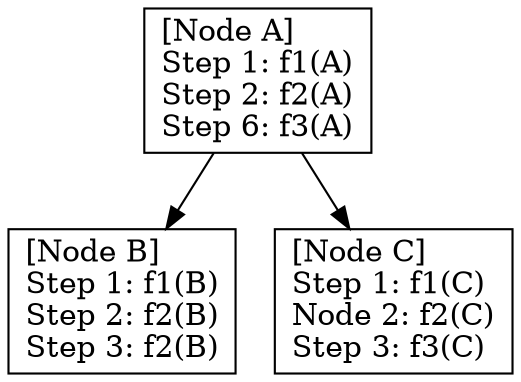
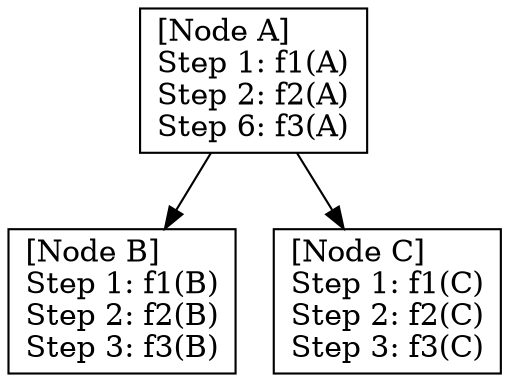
node "[Node B] Step 1: f1(B) Step 2: f2(B) Step 3: f2(B)": label "[Node B] Step 1: f1(B) Step 2: f2(B) Step 3: f2(B)" -> "[Node B] Step 1: f1(B) Step 2: f2(B) Step 3: f3(B)"
node "[Node C] Step 1: f1(C) Node 2: f2(C) Step 3: f3(C)": label "[Node C] Step 1: f1(C) Node 2: f2(C) Step 3: f3(C)" -> "[Node C] Step 1: f1(C) Step 2: f2(C) Step 3: f3(C)"
